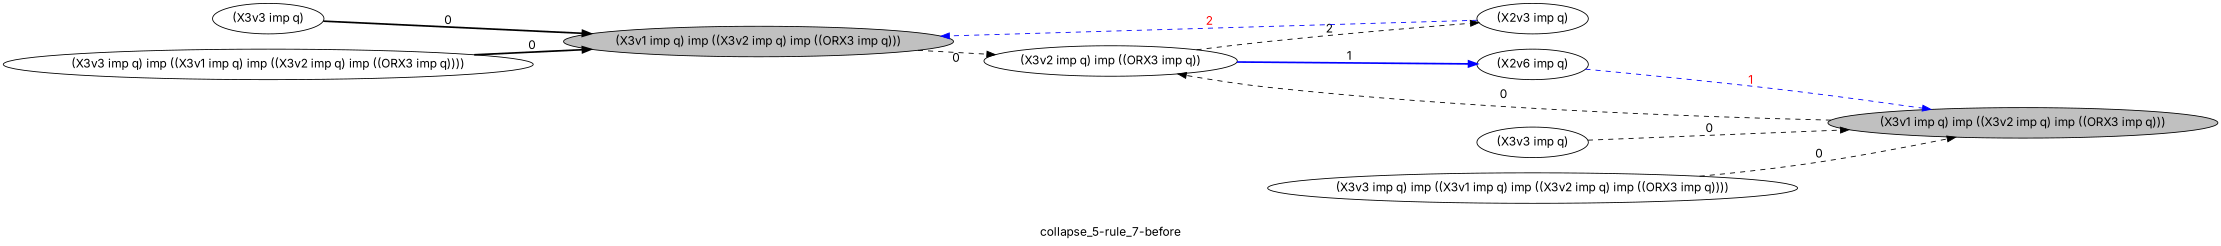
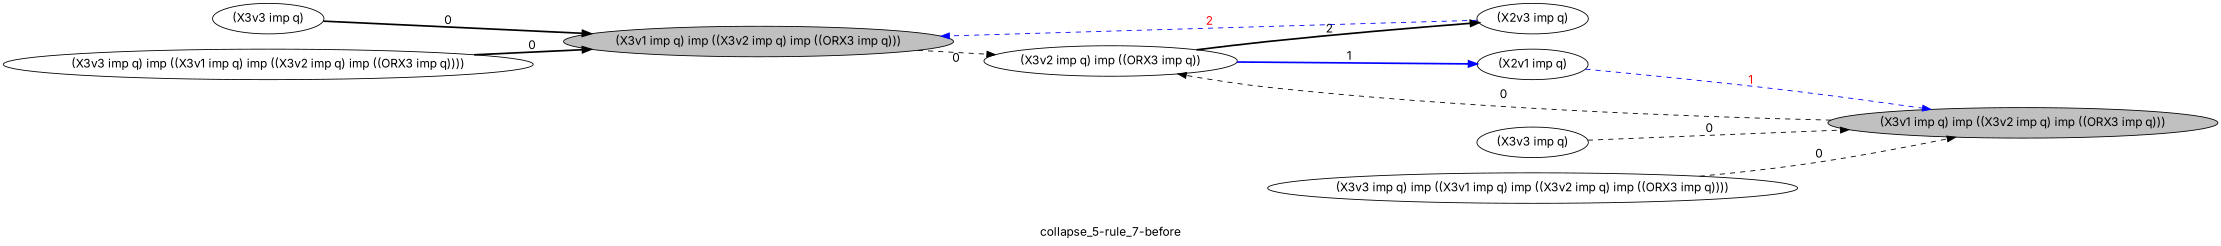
edge "(X3v2 imp q) imp ((ORX3 imp q))" -> "(X2v3 imp q)": style dashed -> bold
node "(X2v6 imp q)": label "(X2v6 imp q)" -> "(X2v1 imp q)"
